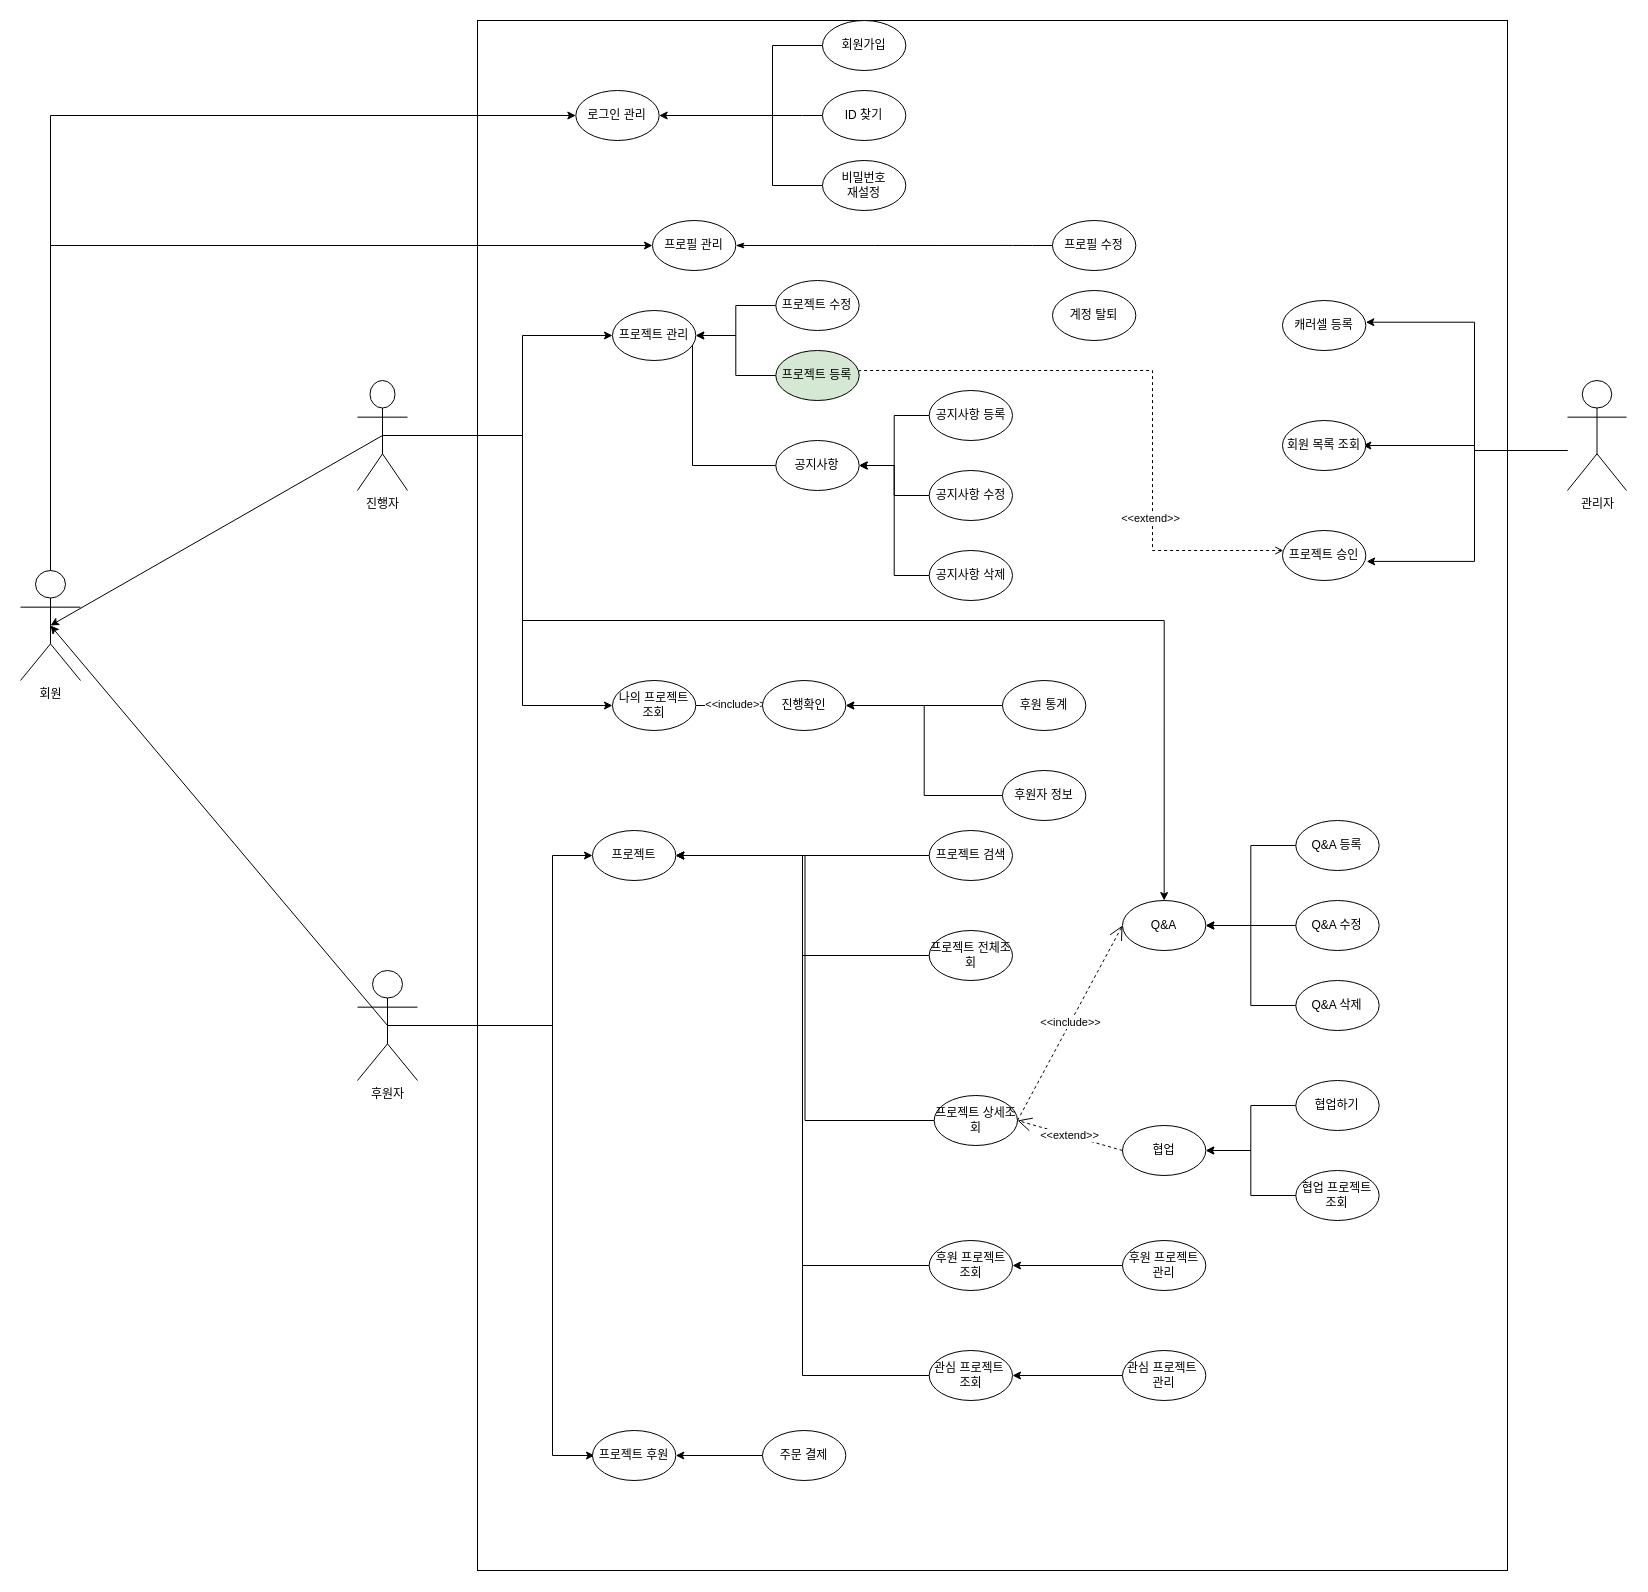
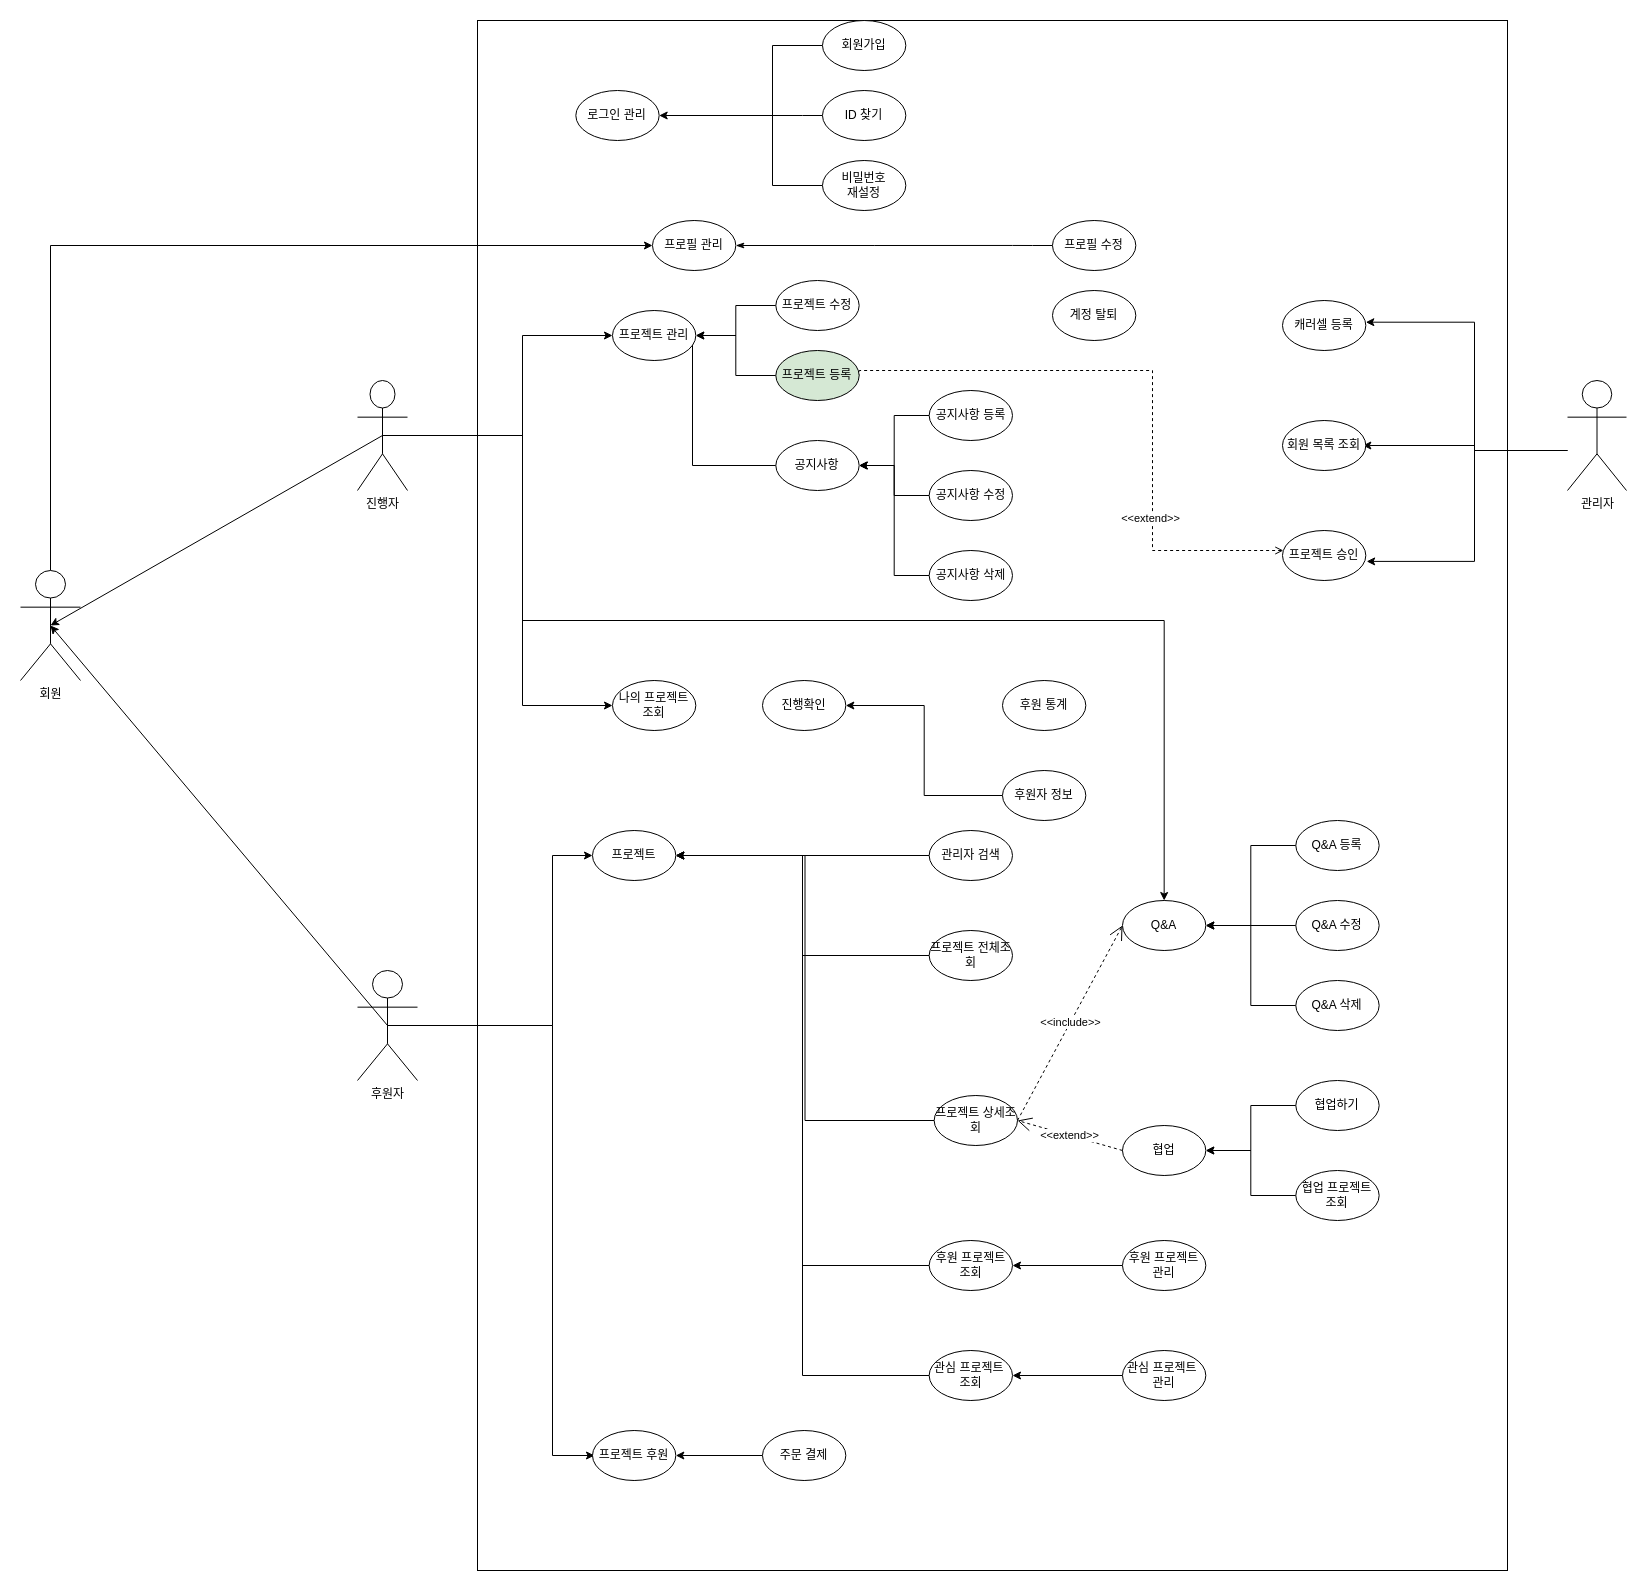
edge "회원" -> "로그인 관리": removed
edge "나의 프로젝트 조회" -> "진행확인": removed, label "<<include>>"
edge "후원 통계" -> "진행확인": removed
node "프로젝트 검색": label "프로젝트 검색" -> "관리자 검색"
